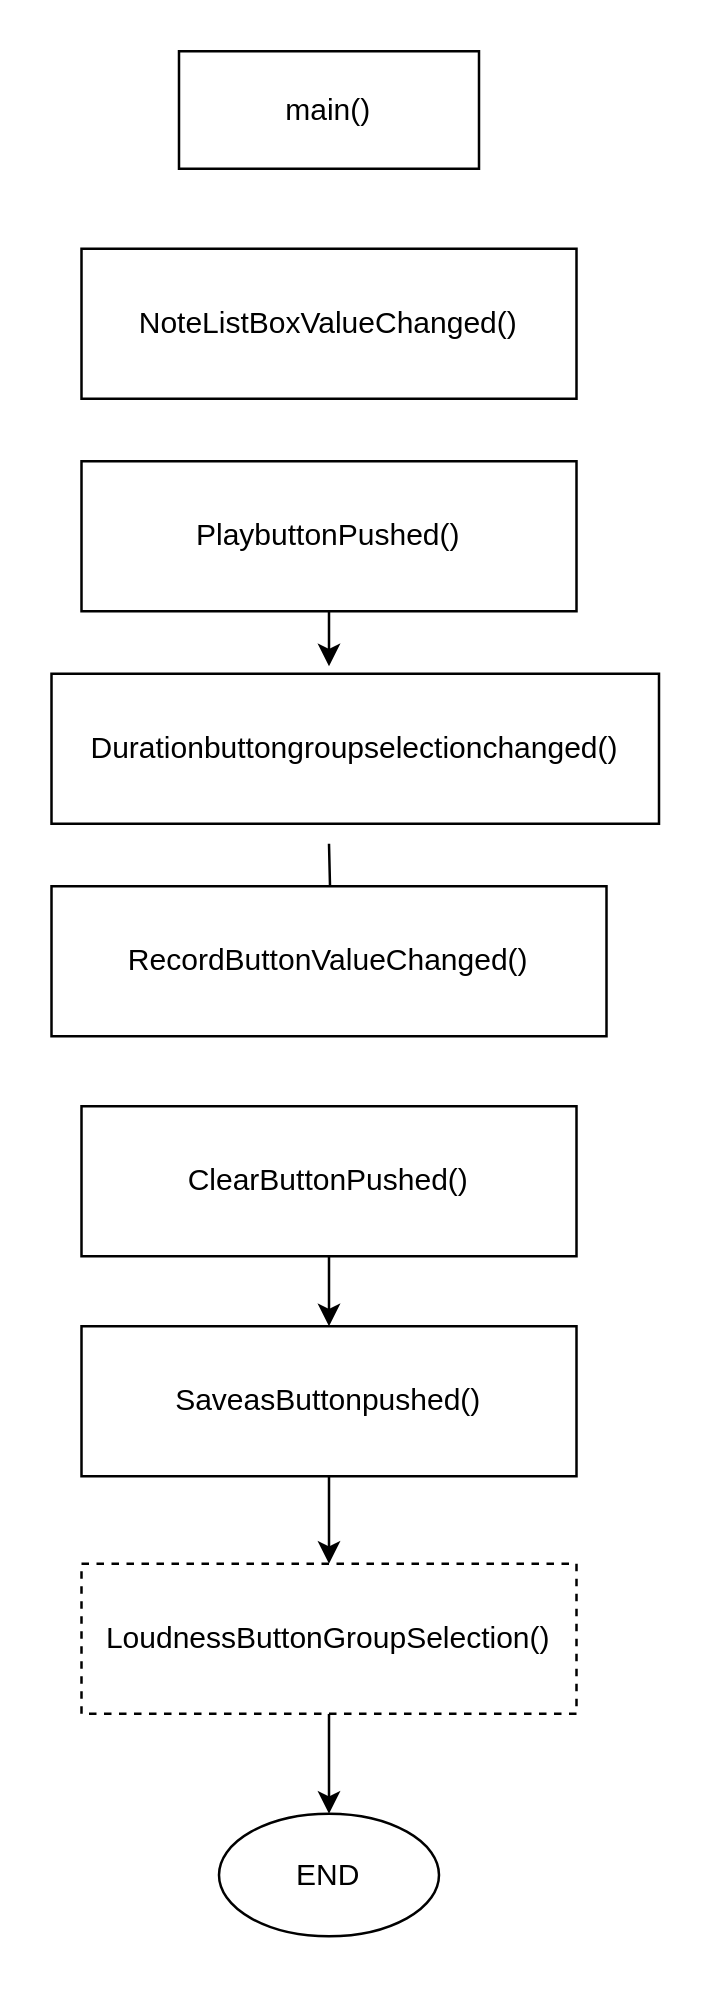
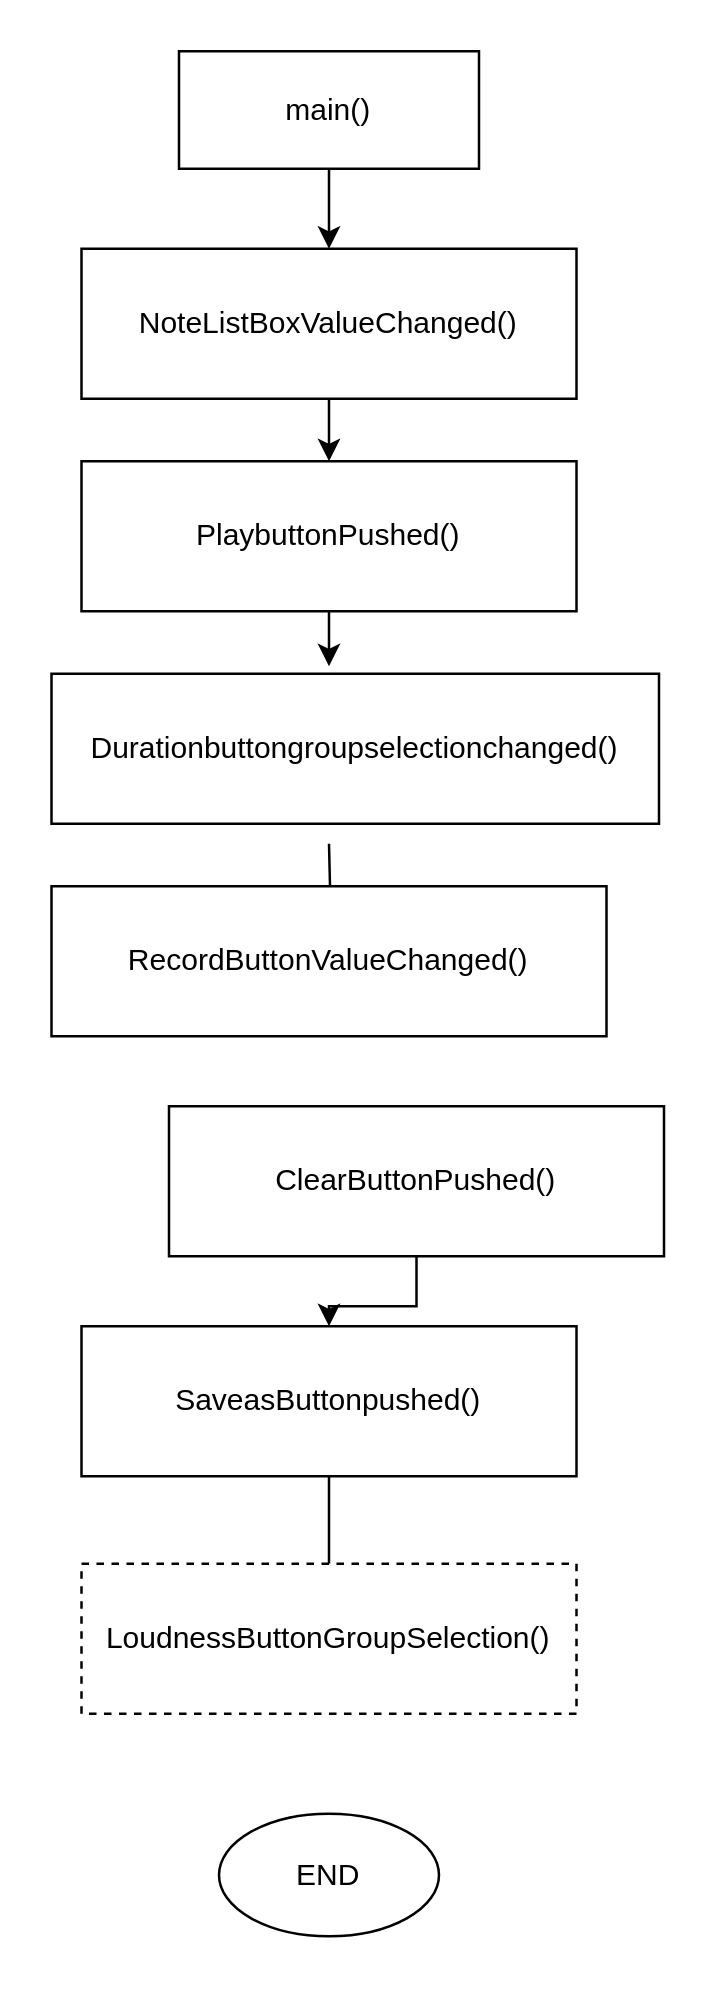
edge "main()" -> "NoteListBoxValueChanged()": added
edge "NoteListBoxValueChanged()" -> "PlaybuttonPushed()": added
node "ClearButtonPushed()": moved (329, 1181) -> (416, 1181)
edge "SaveasButtonpushed()" -> "LoudnessButtonGroupSelection()": arrowhead classic -> none
edge "LoudnessButtonGroupSelection()" -> "END": removed
